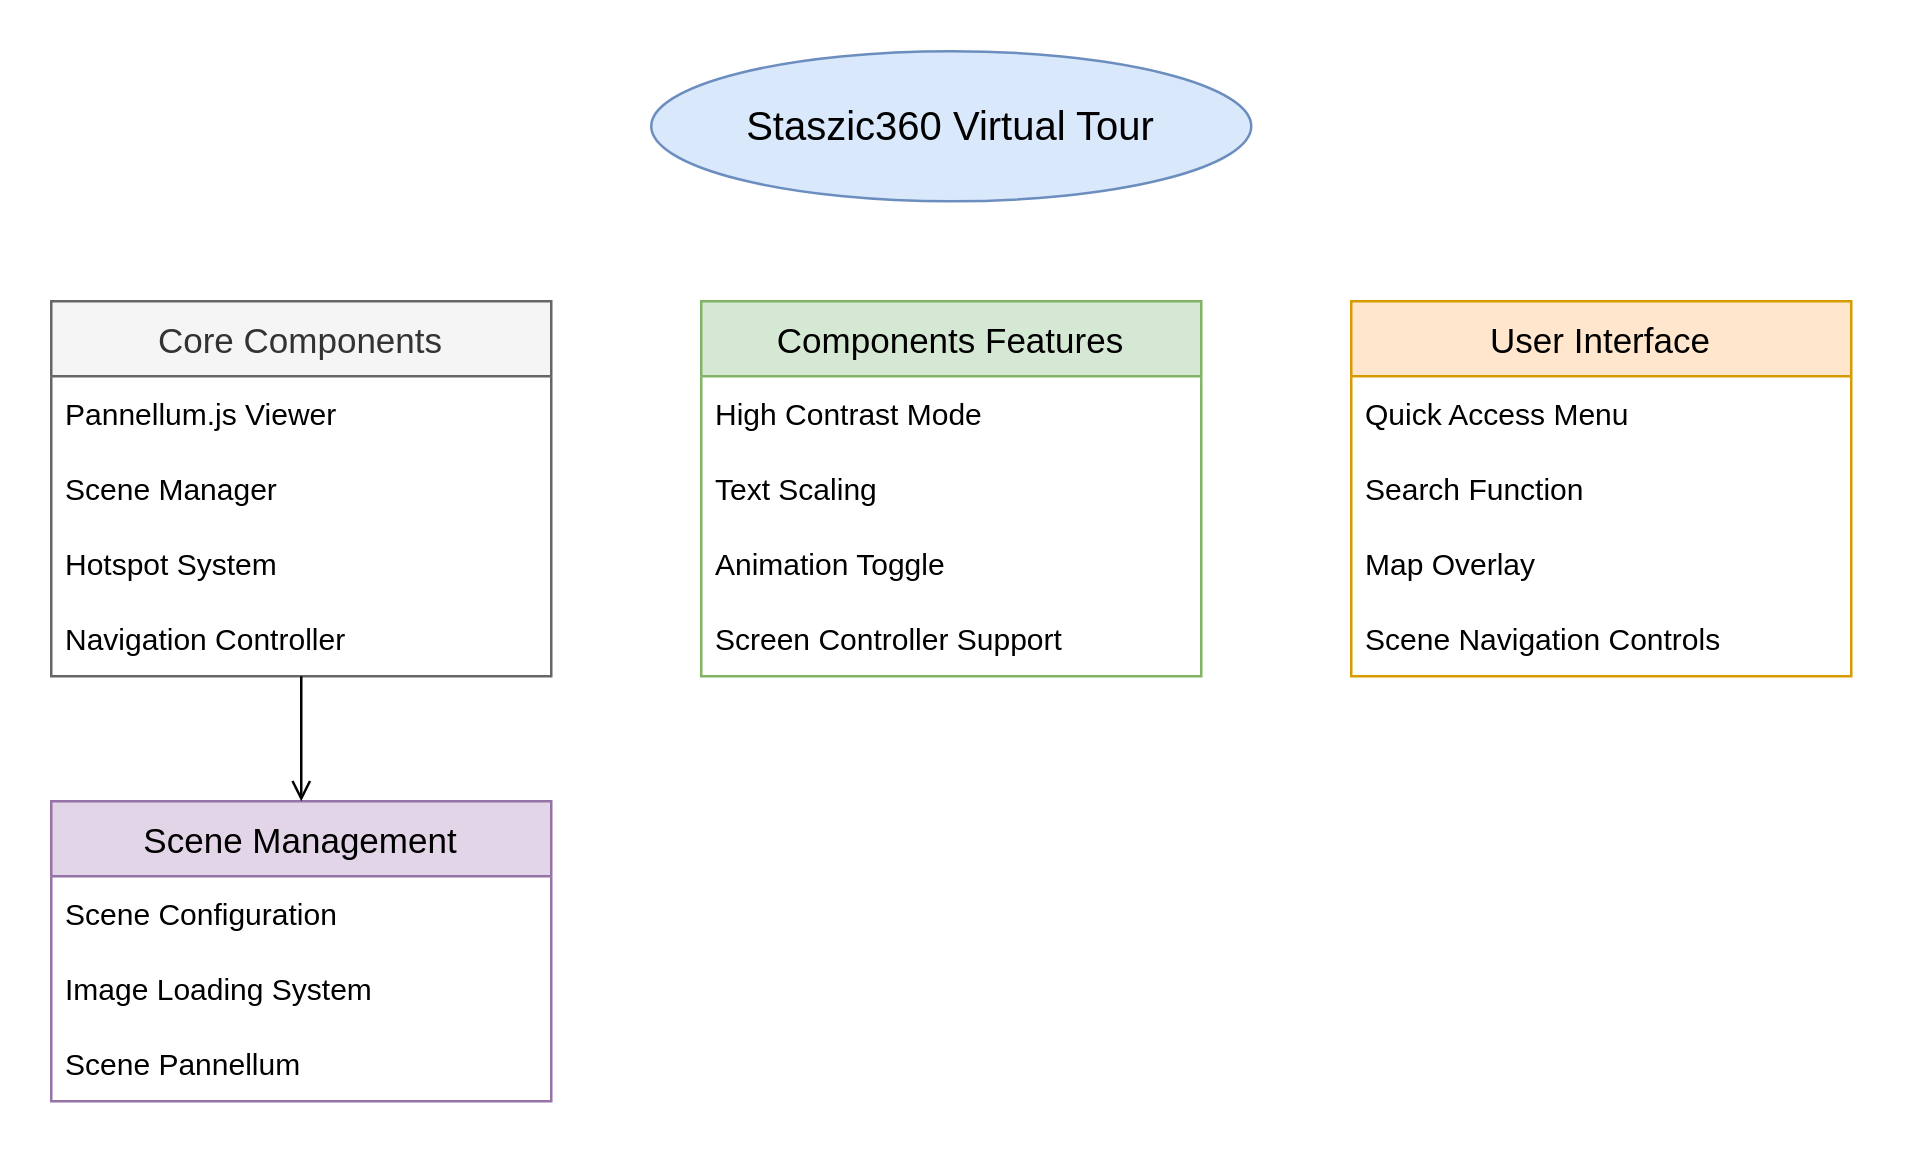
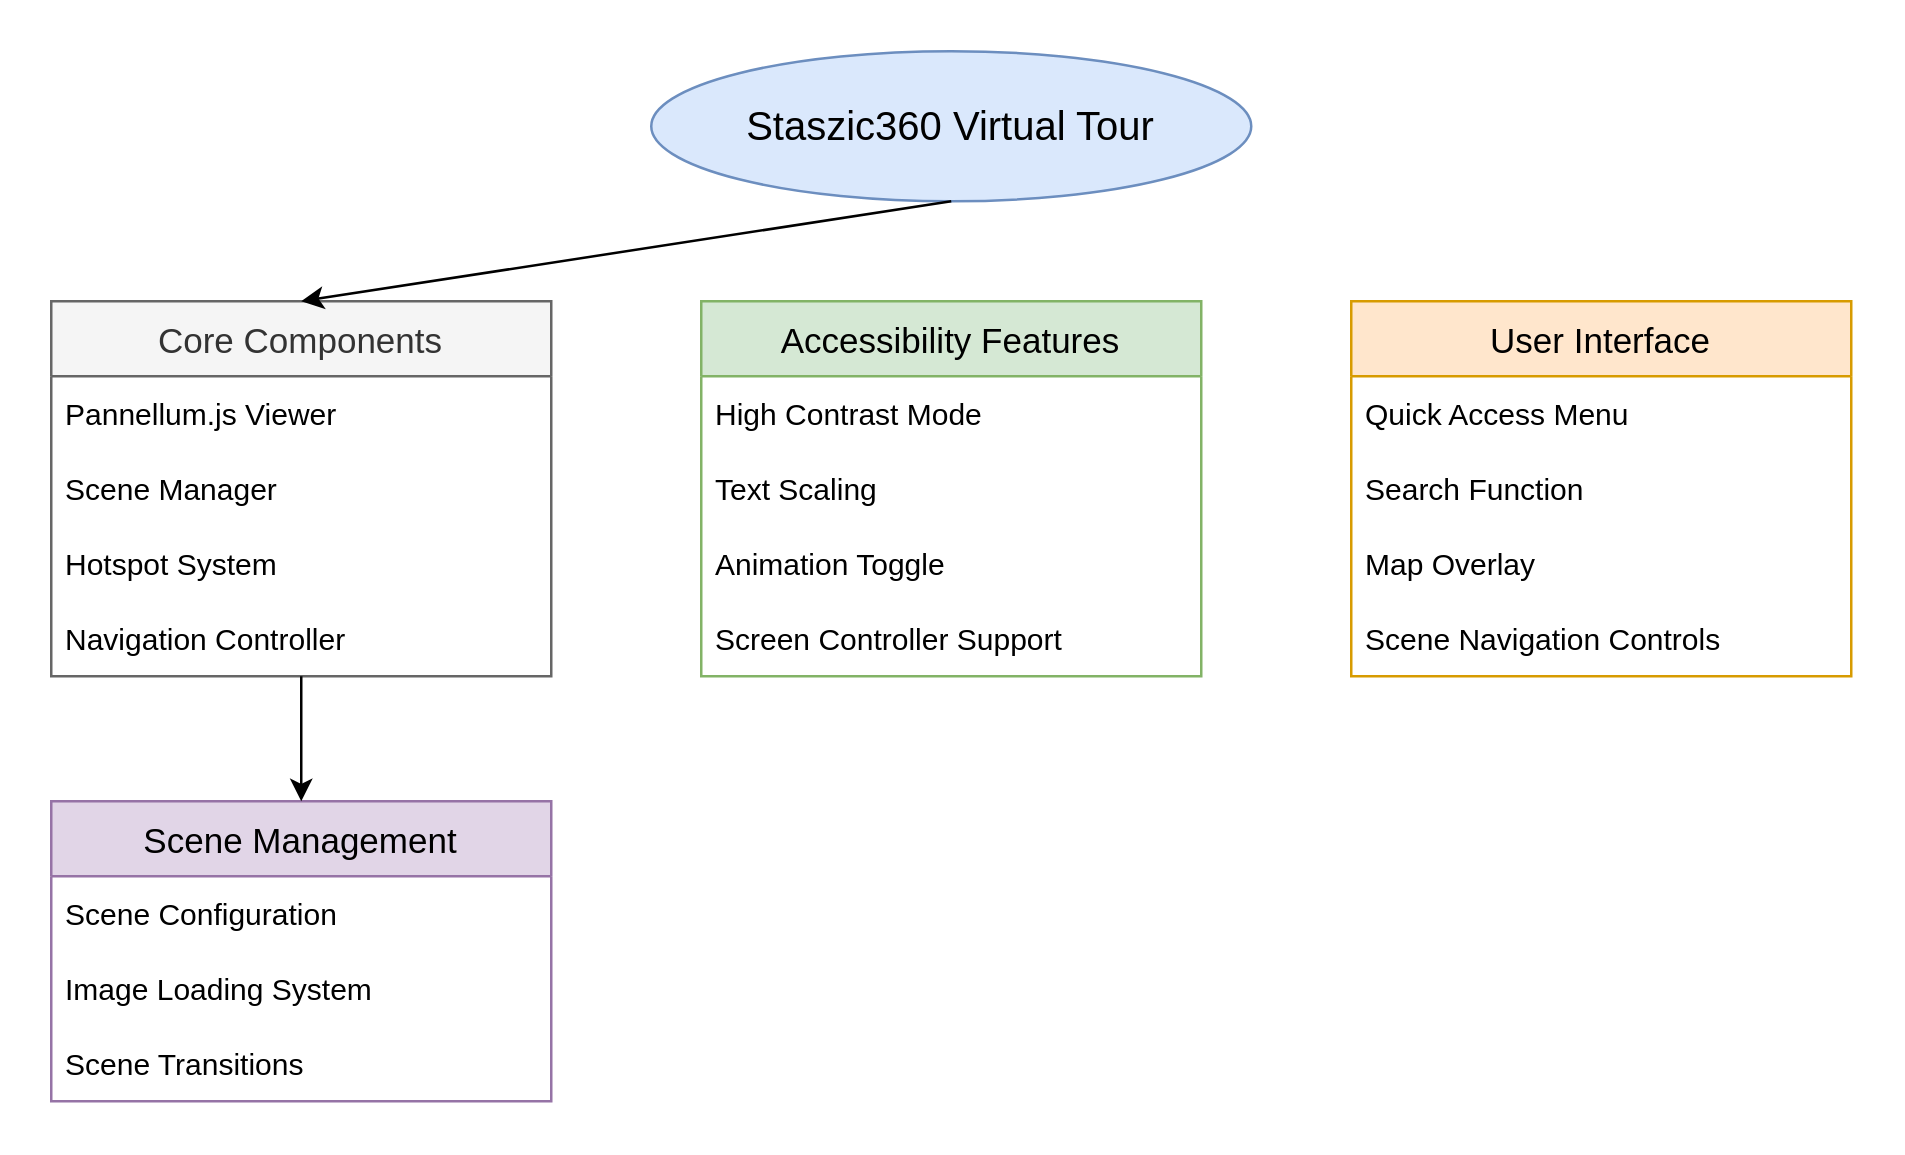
edge "Staszic360 Virtual Tour" -> "Core Components": added
node "Components Features": label "Components Features" -> "Accessibility Features"
edge "Core Components" -> "Scene Management": arrowhead open -> classic
node "Scene Pannellum": label "Scene Pannellum" -> "Scene Transitions"
